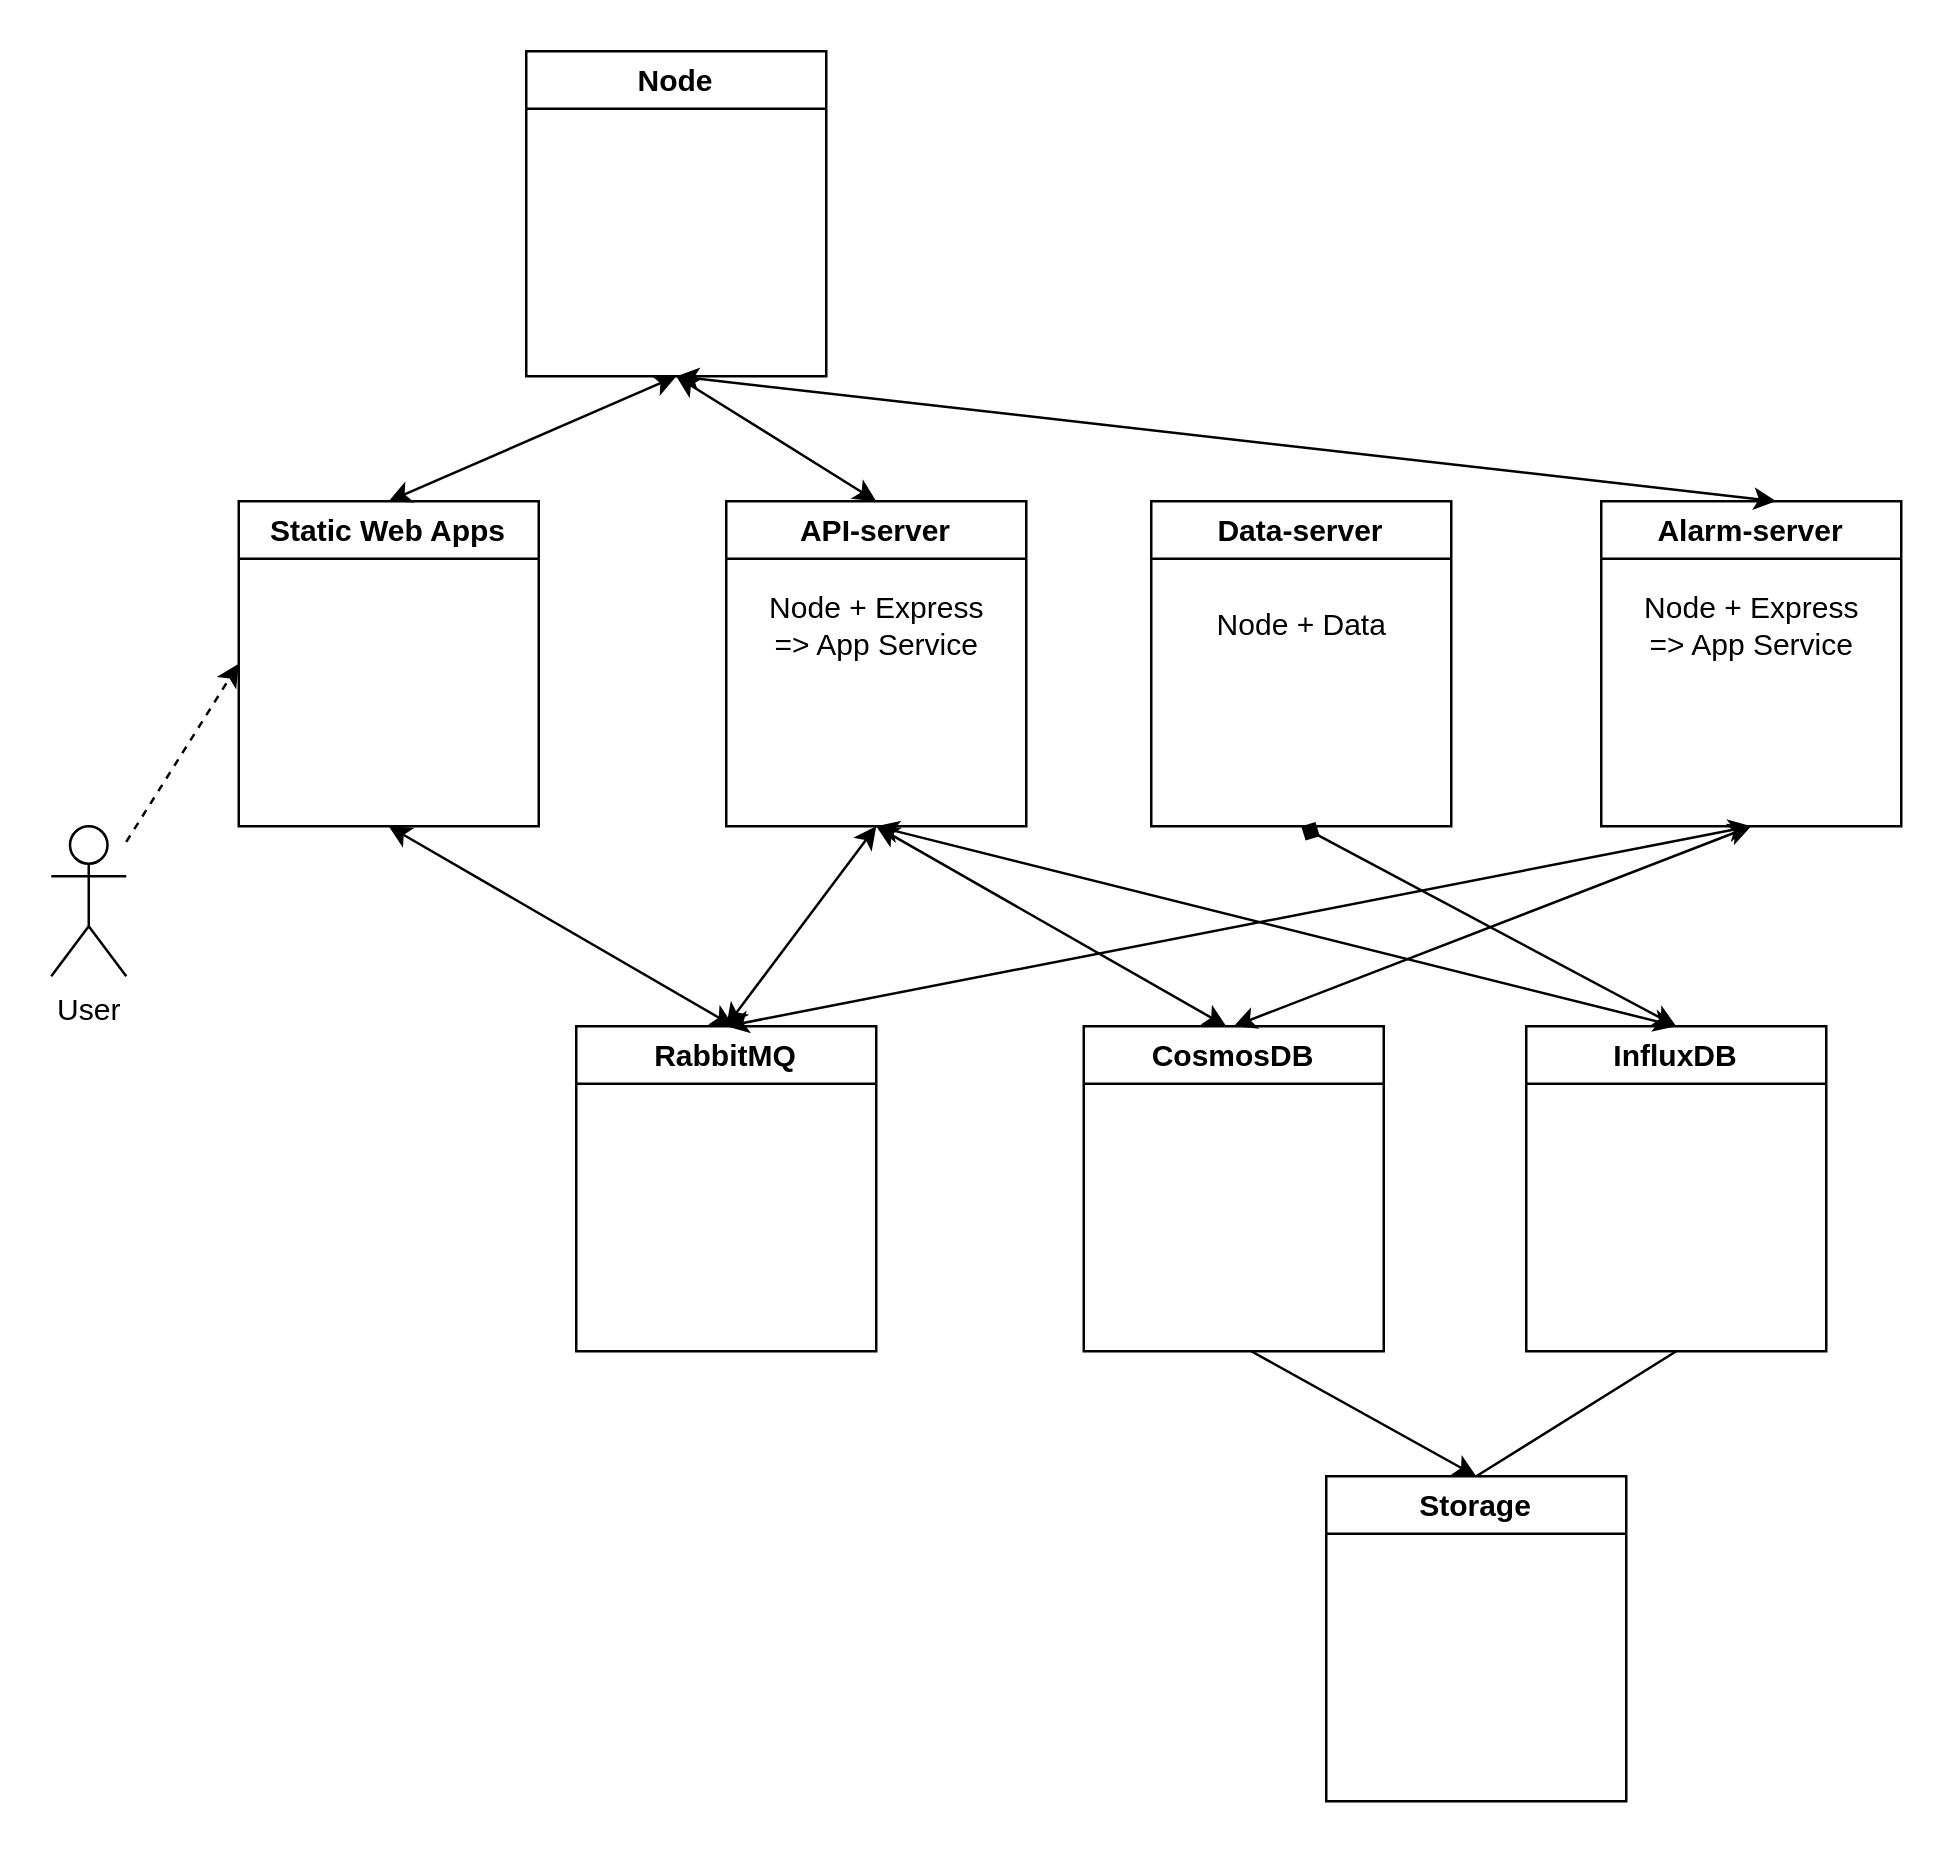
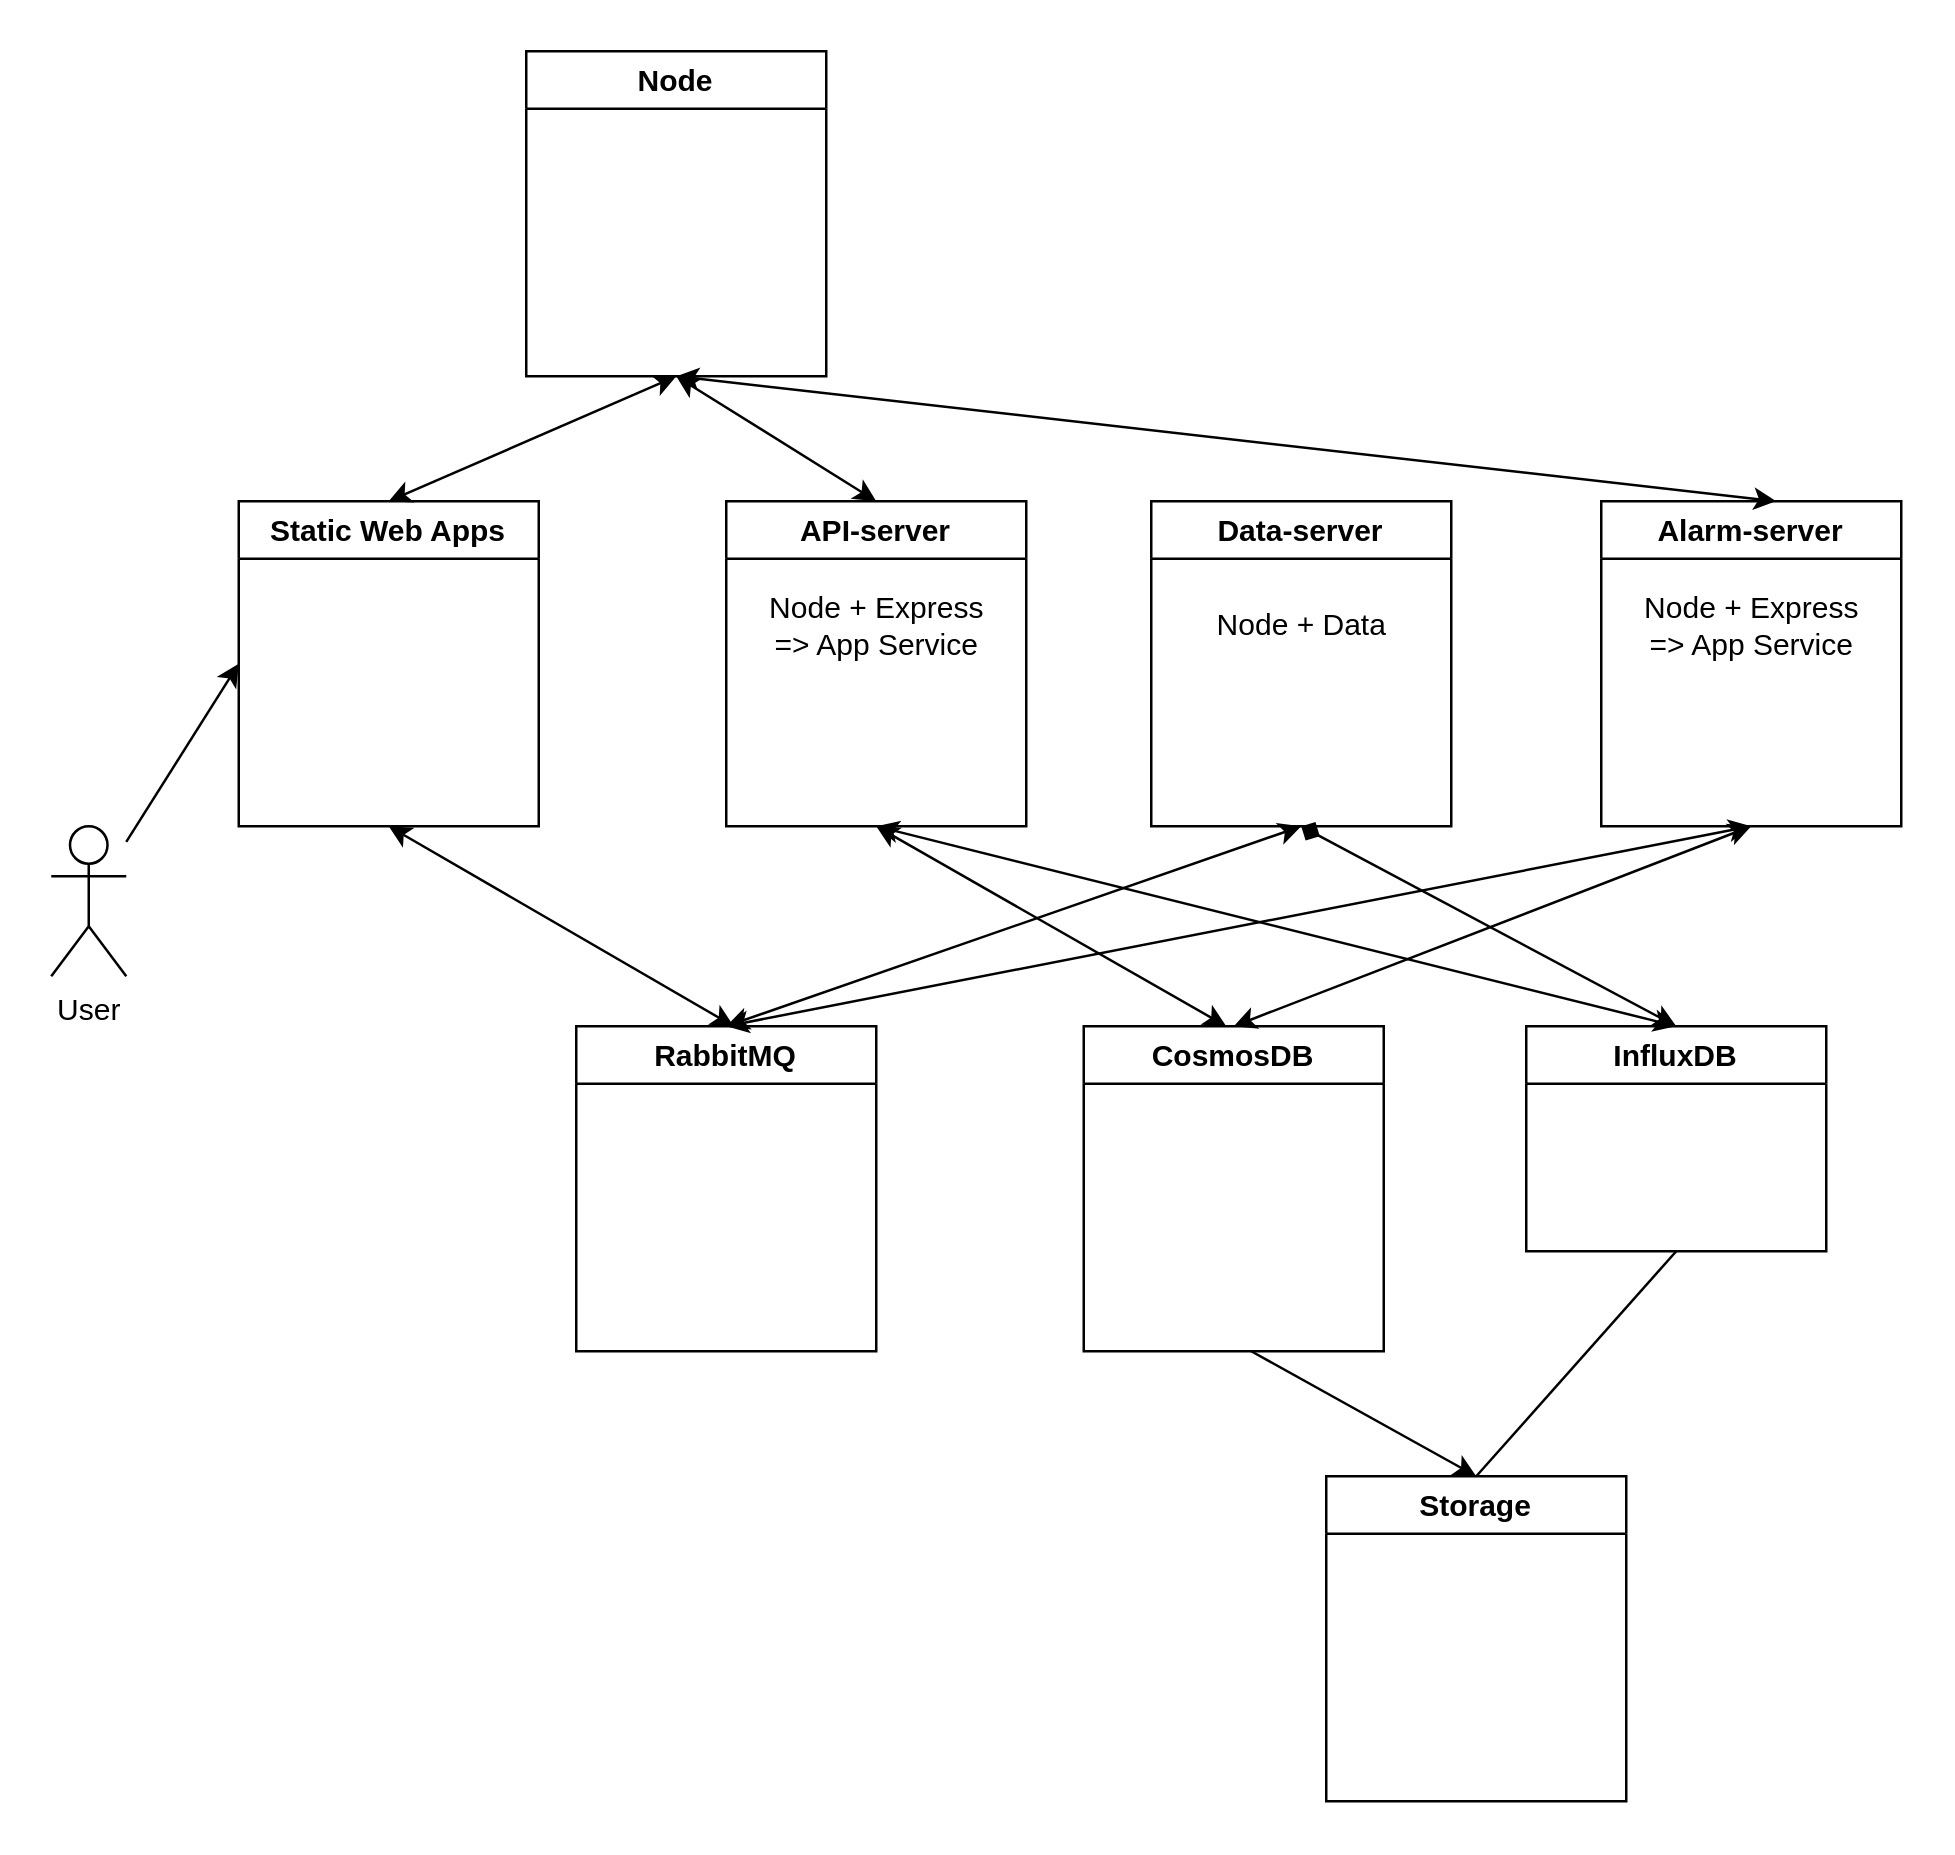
edge "User" -> "Static Web Apps": style dashed -> solid
edge "API-server" -- "RabbitMQ": removed
edge "Data-server" -- "RabbitMQ": added
node "InfluxDB": size 300x325 -> 300x225
